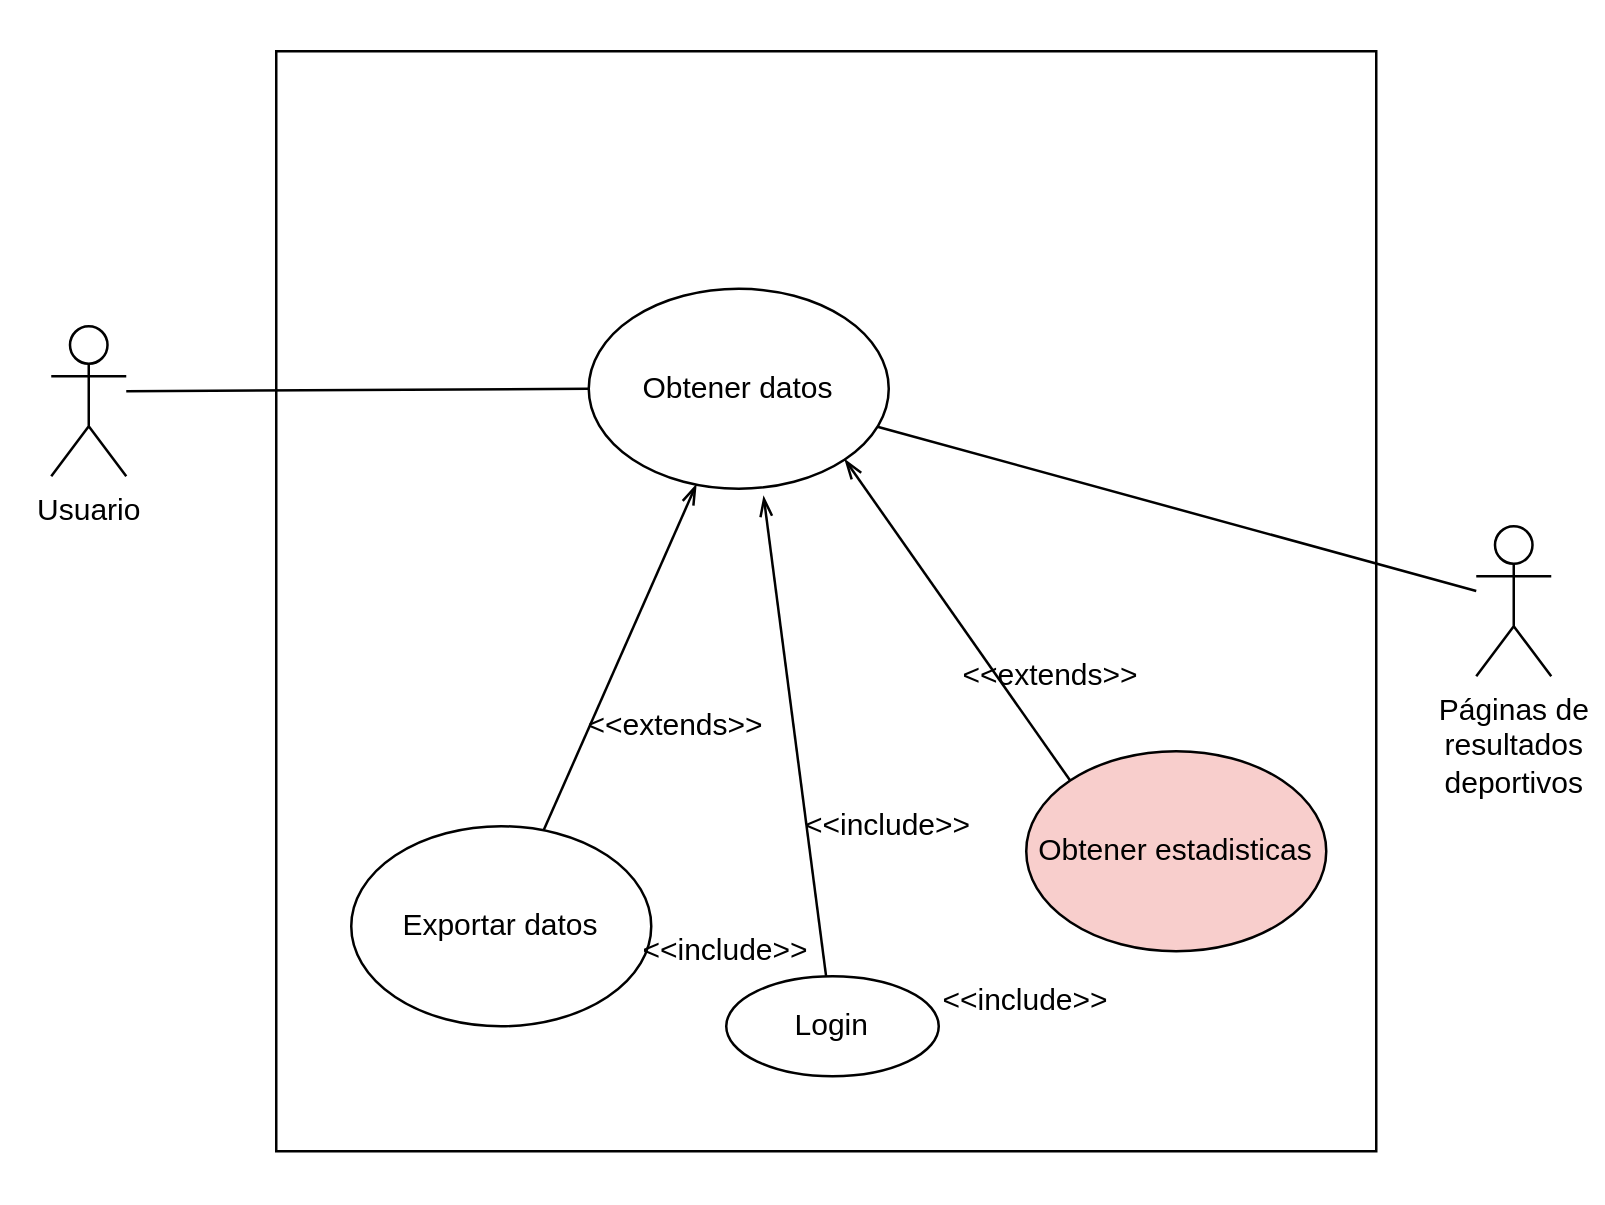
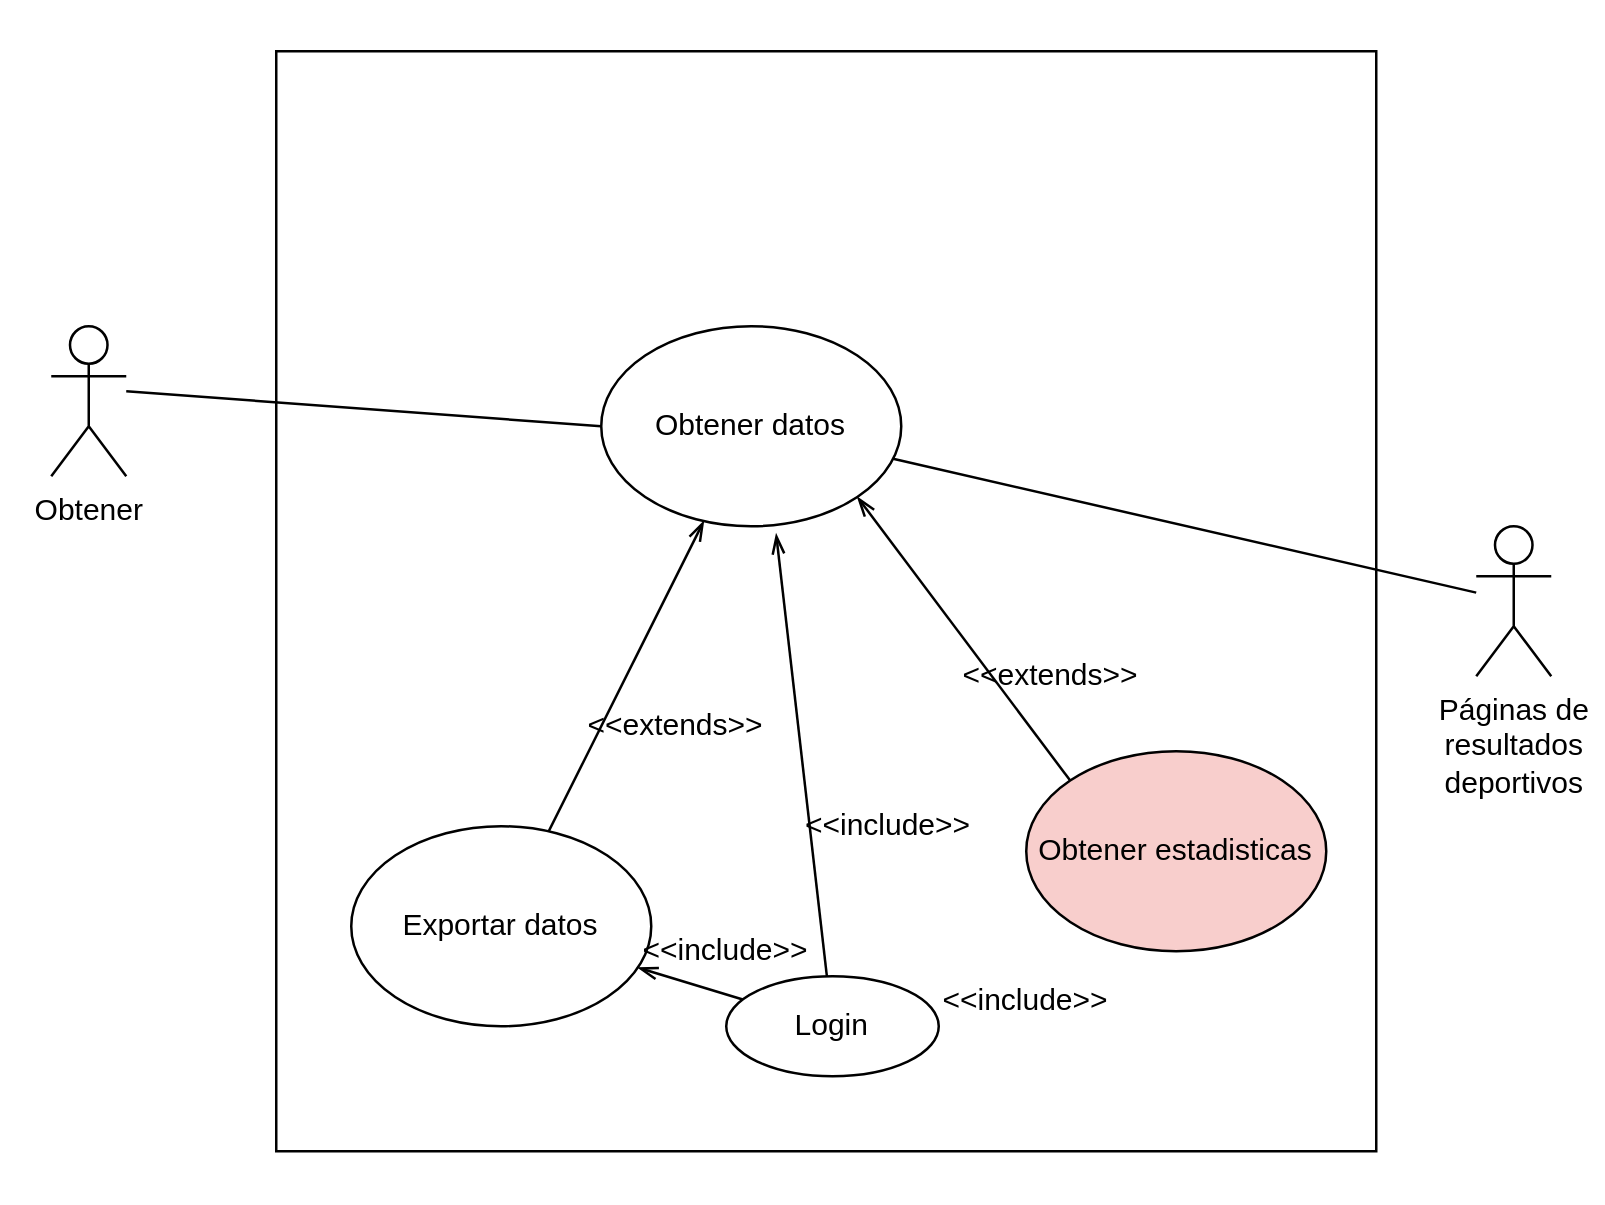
node "Obtener datos": moved (739, 389) -> (751, 426)
node "Usuario": label "Usuario" -> "Obtener"
edge "Login" -> "Exportar datos": added
